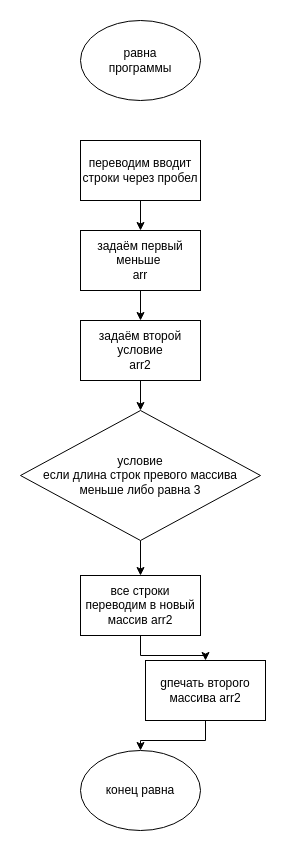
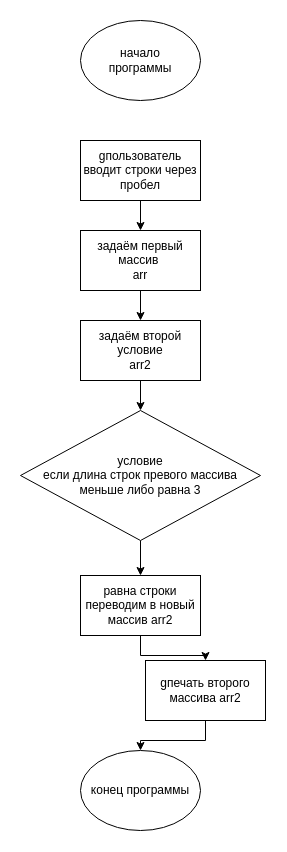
node "равна программы": label "равна программы" -> "начало программы"
node "переводим вводит строки через пробел": label "переводим вводит строки через пробел" -> "gпользователь вводит строки через пробел"
node "задаём первый меньше arr": label "задаём первый меньше arr" -> "задаём первый массив arr"
node "все строки переводим в новый массив arr2": label "все строки переводим в новый массив arr2" -> "равна строки переводим в новый массив arr2"
node "конец равна": label "конец равна" -> "конец программы"
